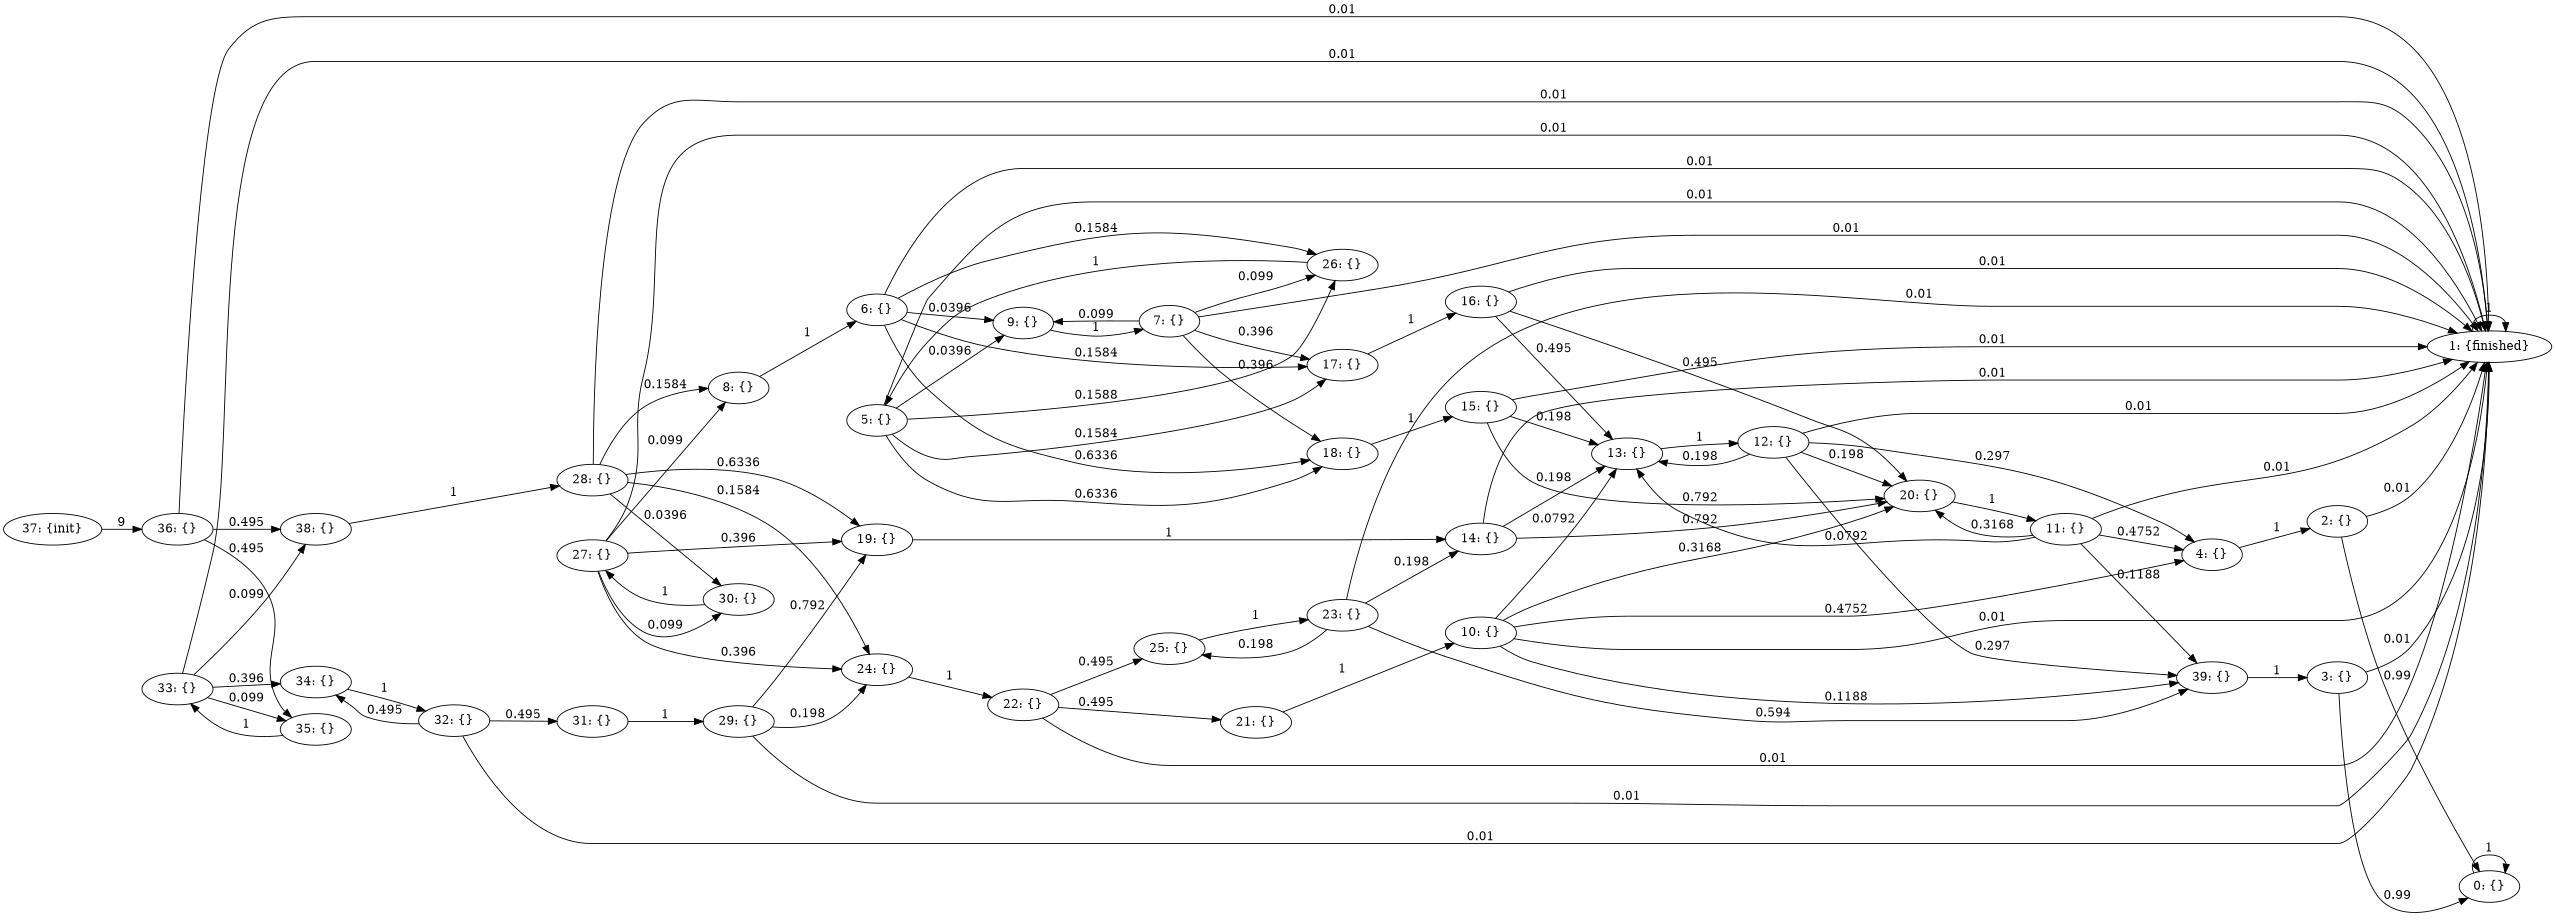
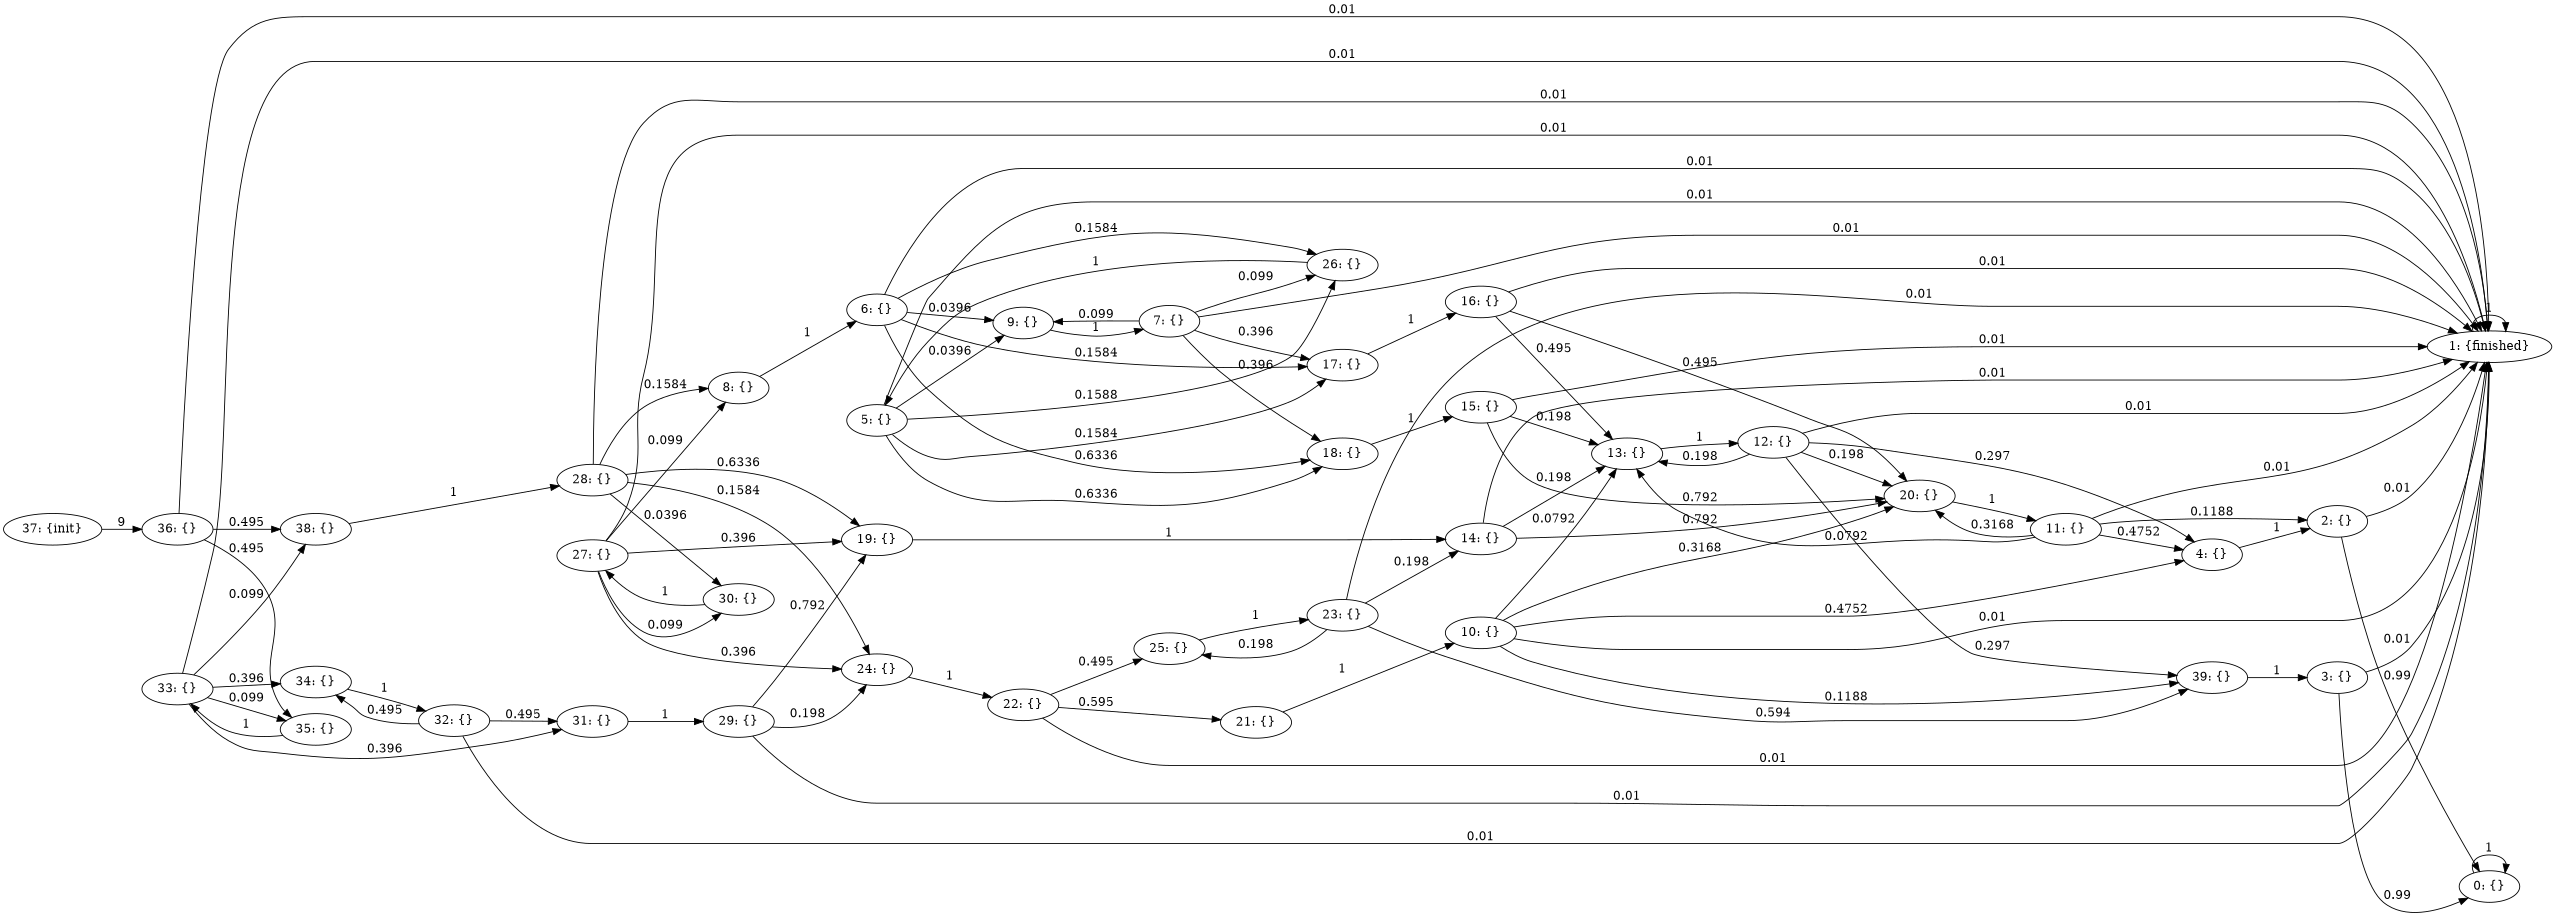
edge "11: {}" -> "39: {}": now "11: {}" -> "2: {}"
edge "22: {}" -> "21: {}": label "0.495" -> "0.595"
edge "33: {}" -> "31: {}": added, label "0.396"
